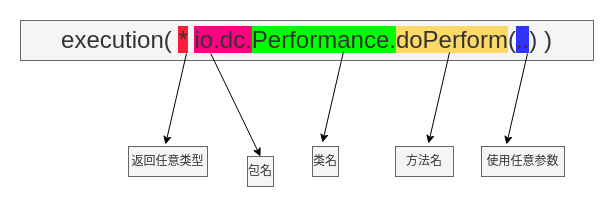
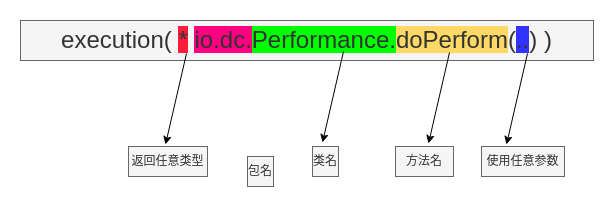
edge "execution( * io.dc.Performance.doPerform(..) )" -> "包名": removed
